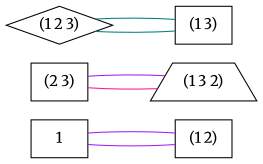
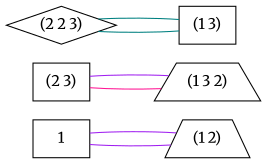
node "(1 2 3)": label "(1 2 3)" -> "(2 2 3)"
node "(1 2)": shape box -> trapezium
